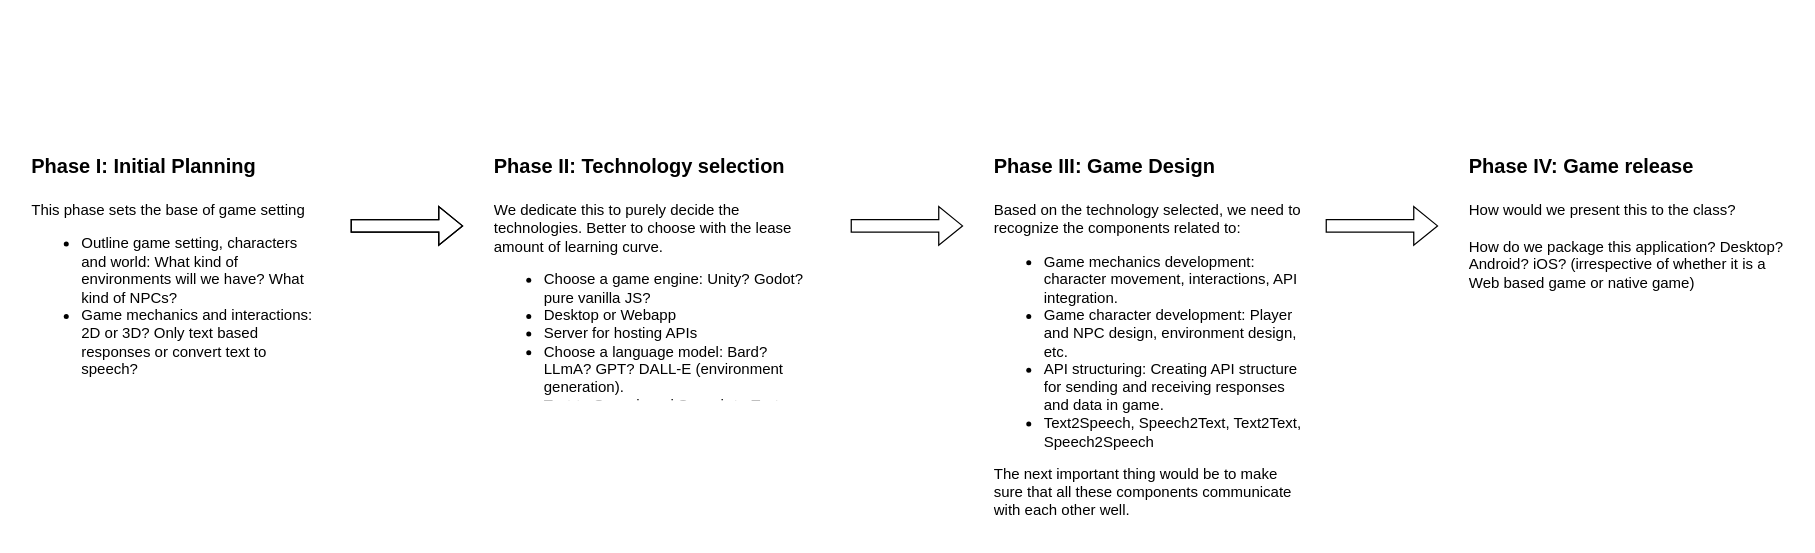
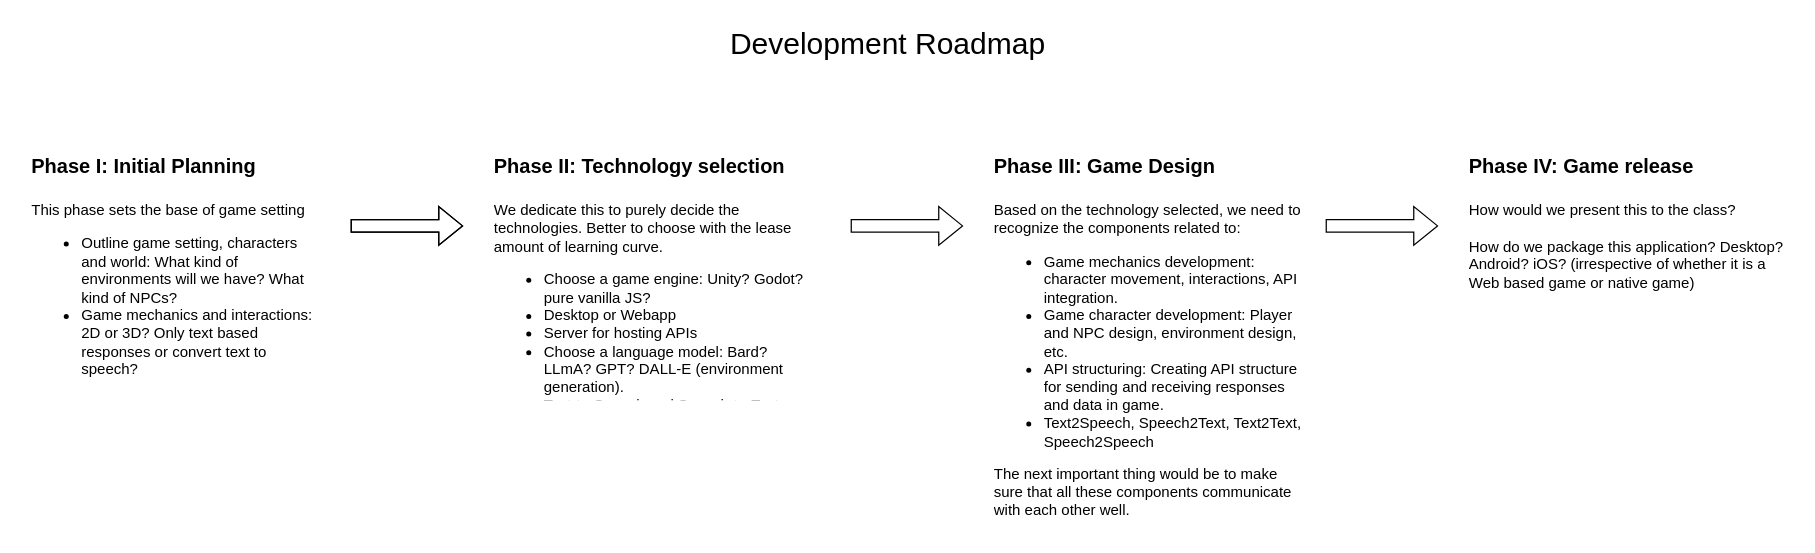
node "Development Roadmap": added
